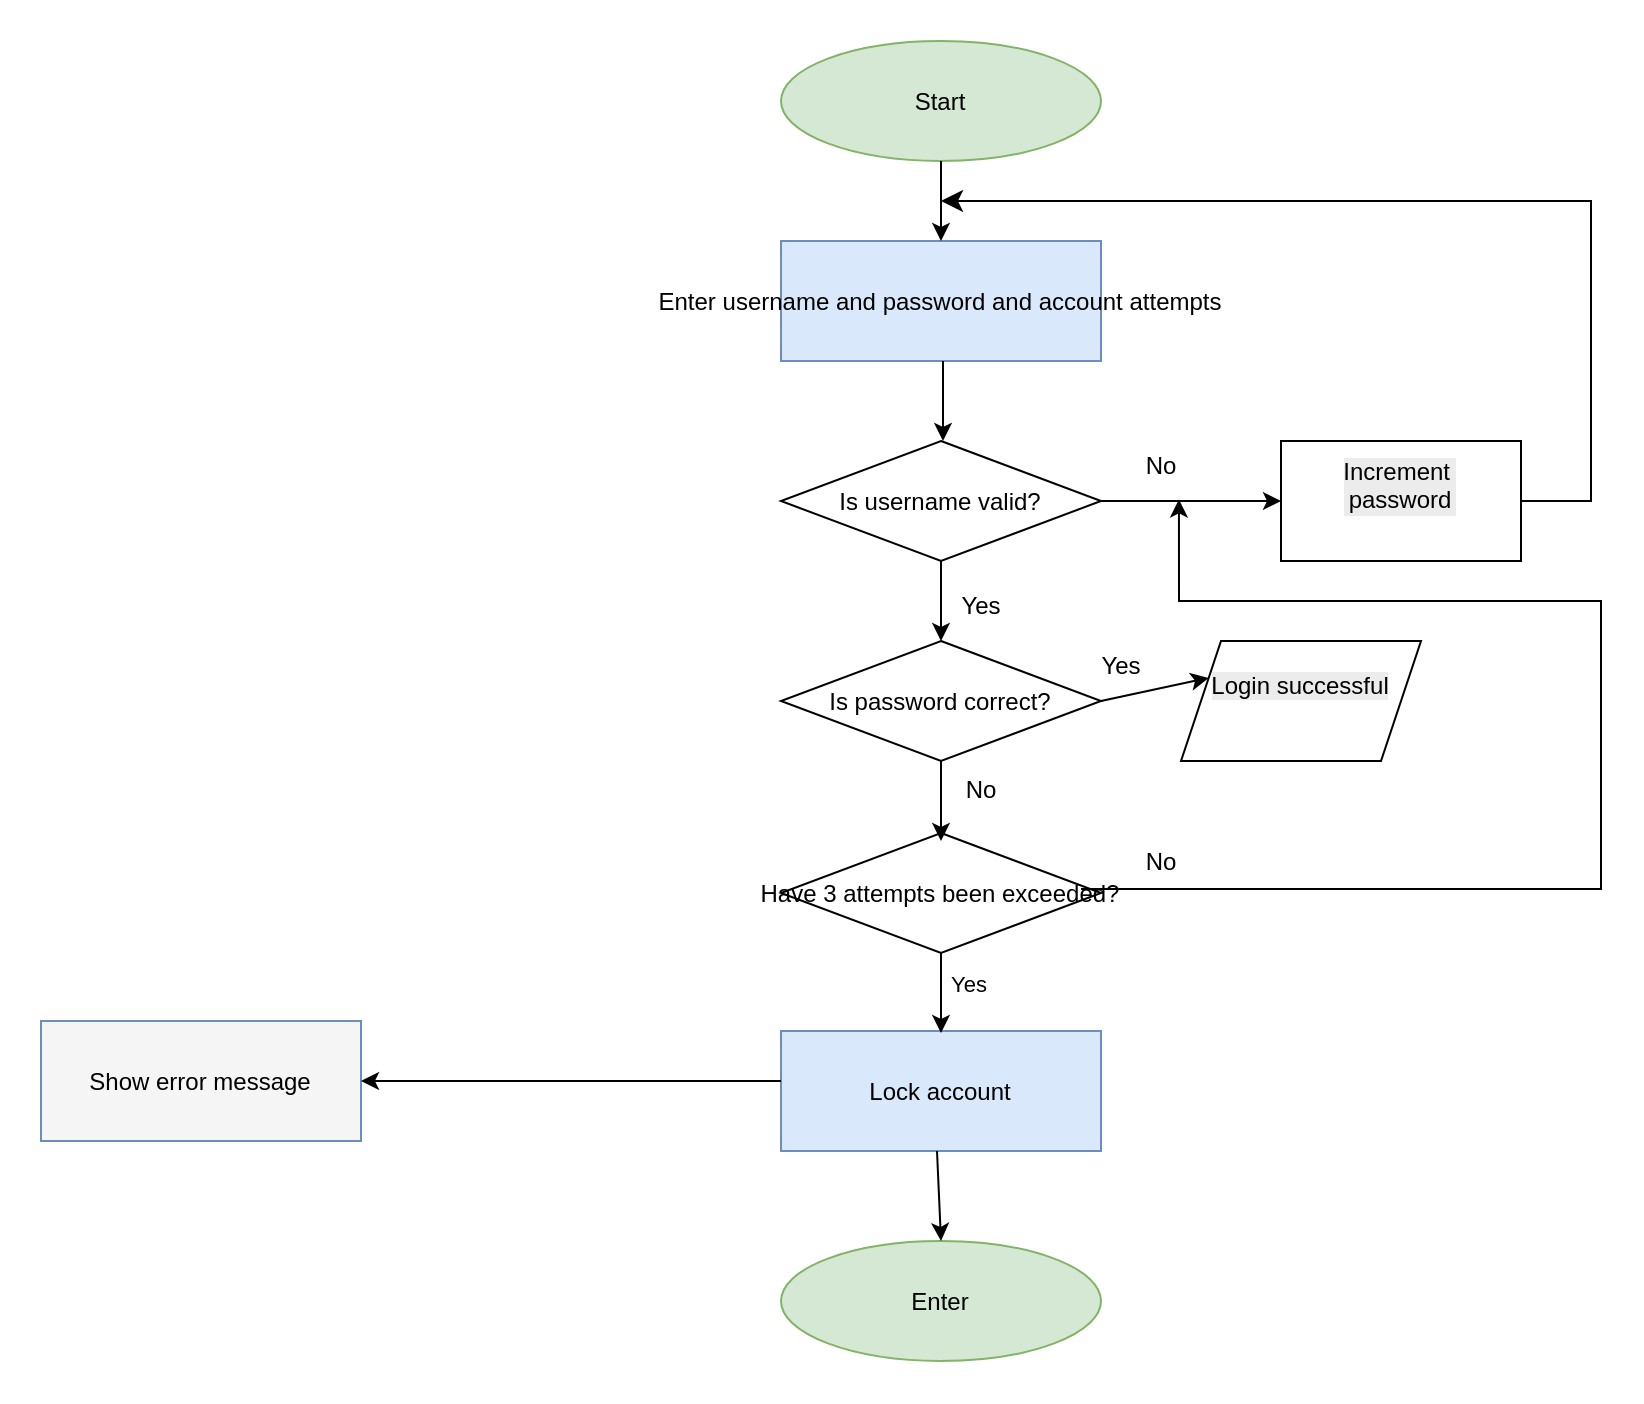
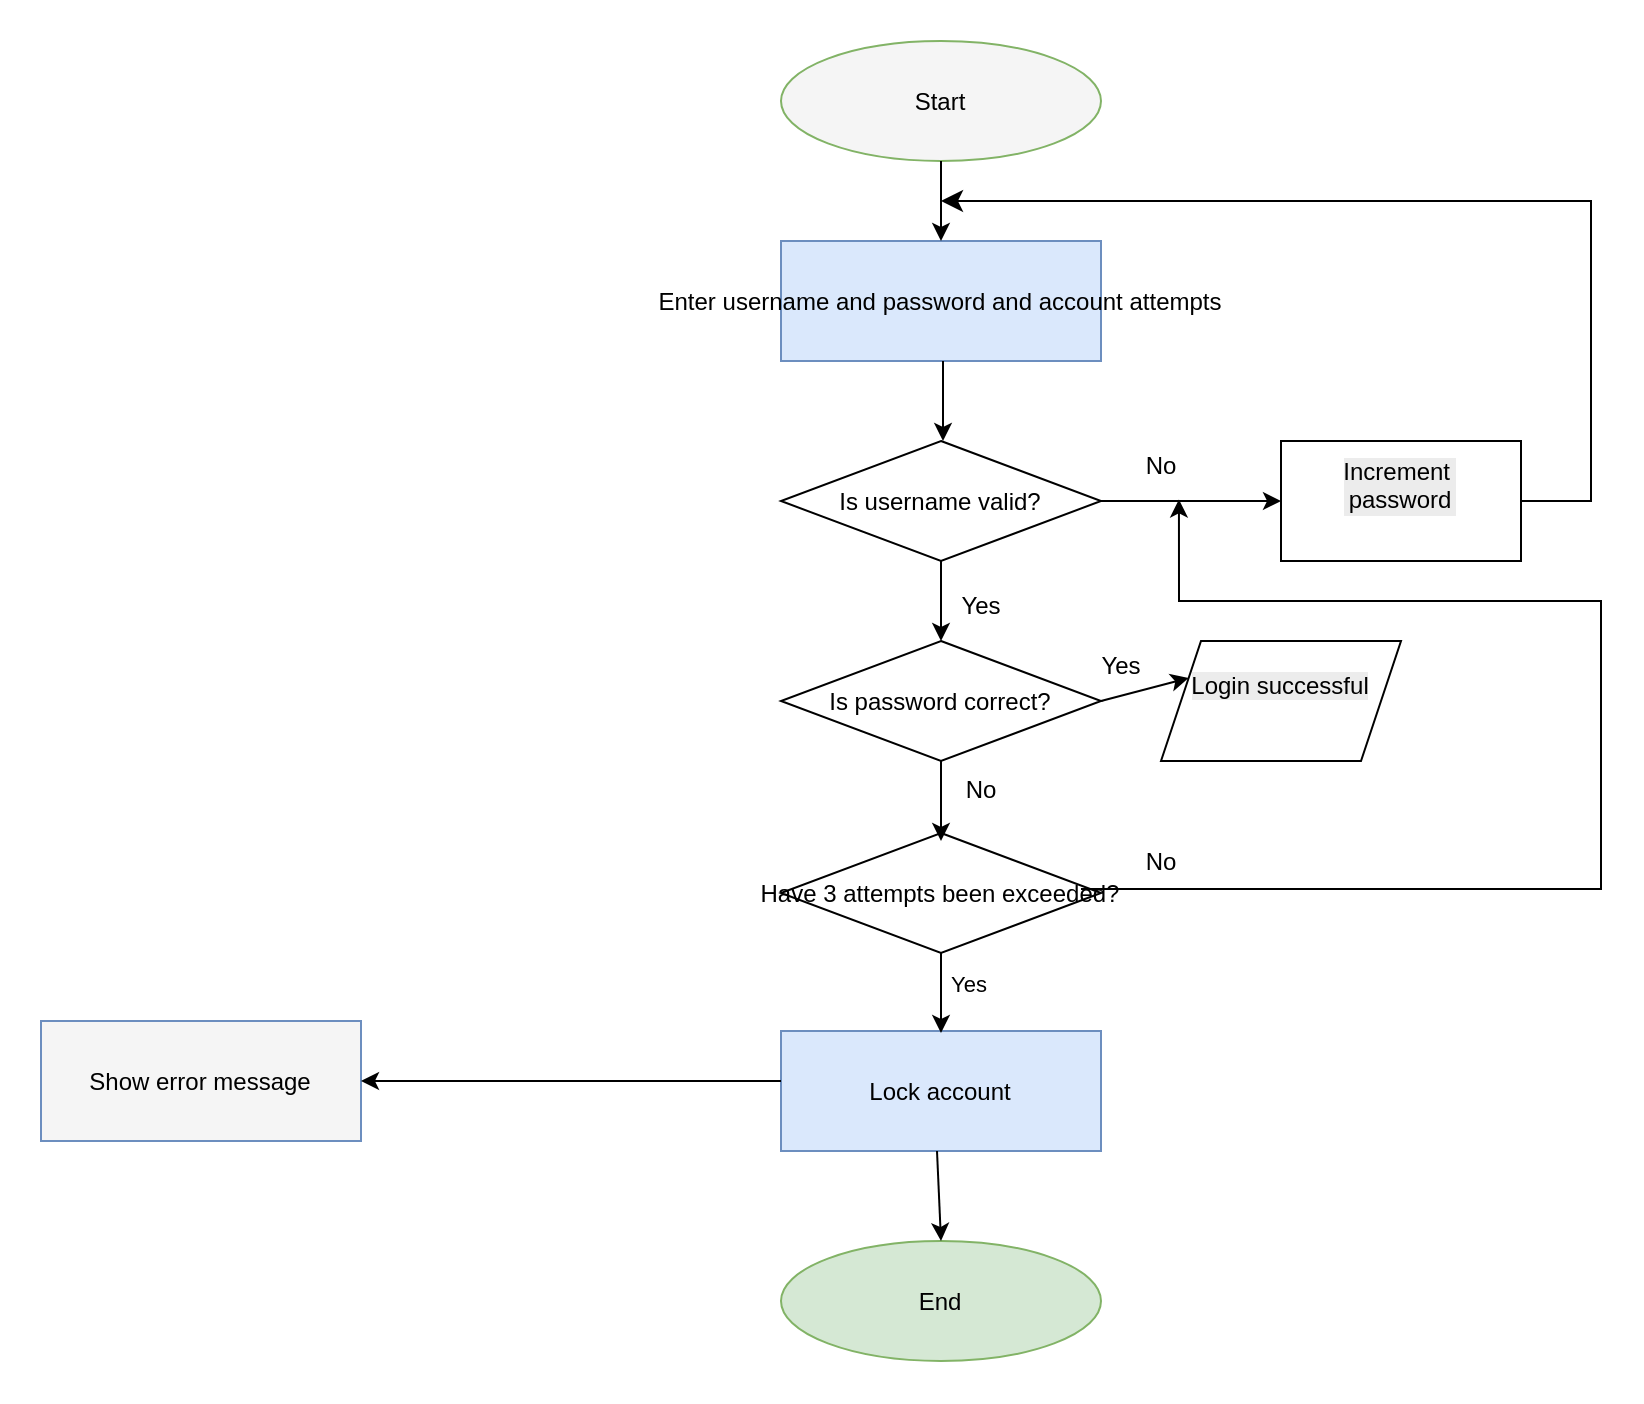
node "Start": fillcolor #d5e8d4 -> #f5f5f5
node "Login successful": moved (1301, 701) -> (1281, 701)
node "Enter": label "Enter" -> "End"
